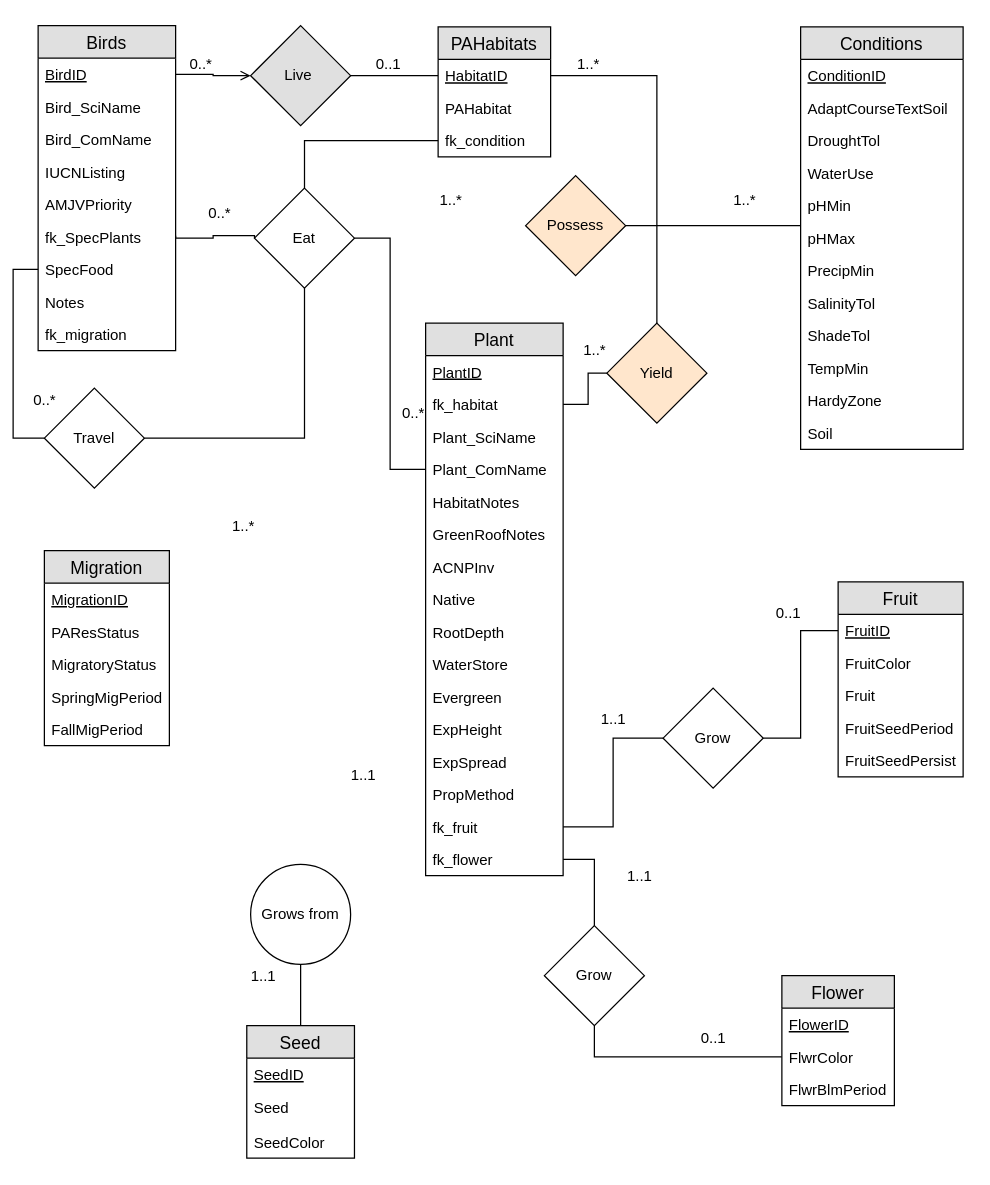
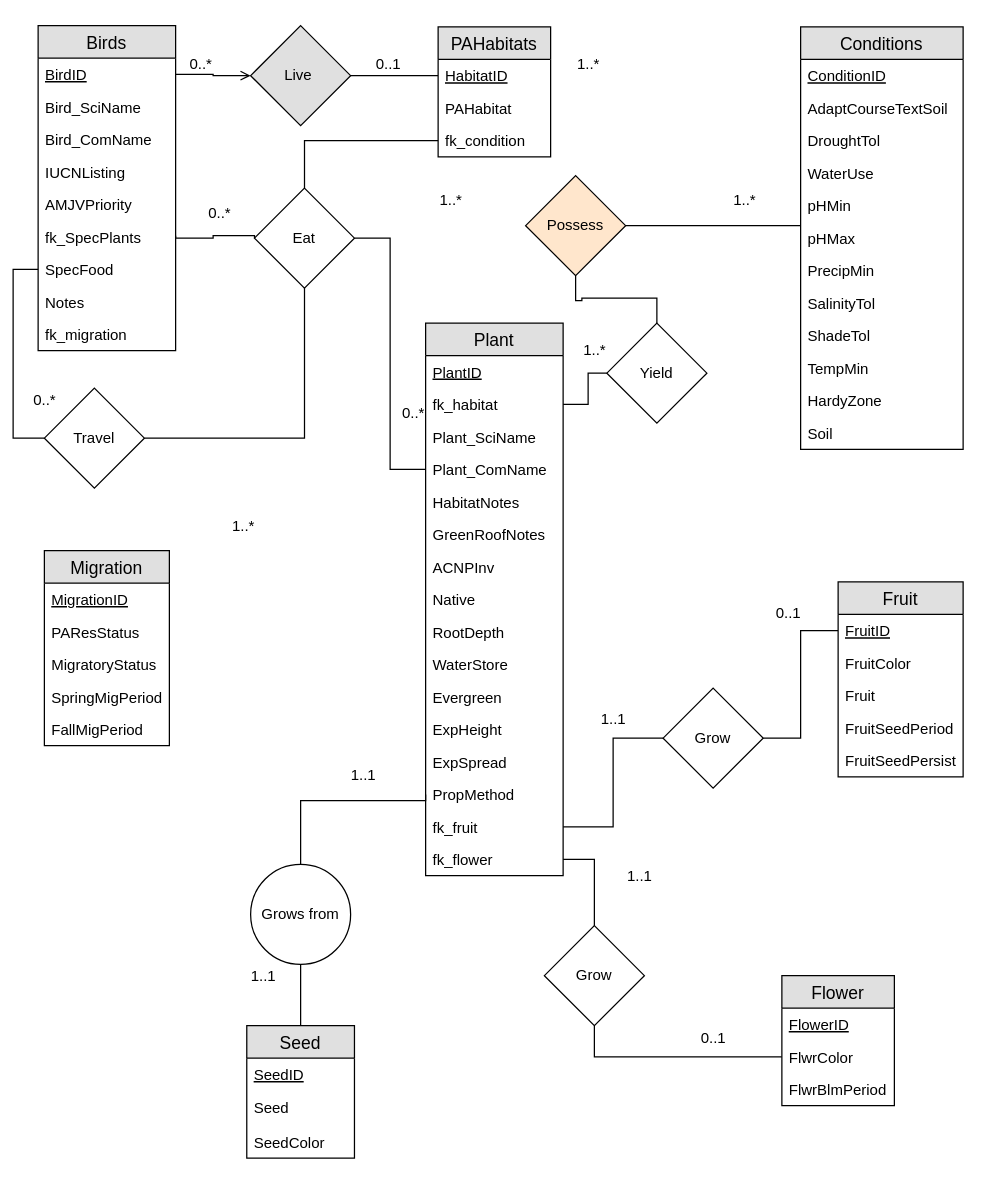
edge "HabitatID" -- "Yield": now "Possess" -- "Yield"
node "Yield": fillcolor #ffe6cc -> #ffffff
edge "PropMethod" -- "Grows from": added
